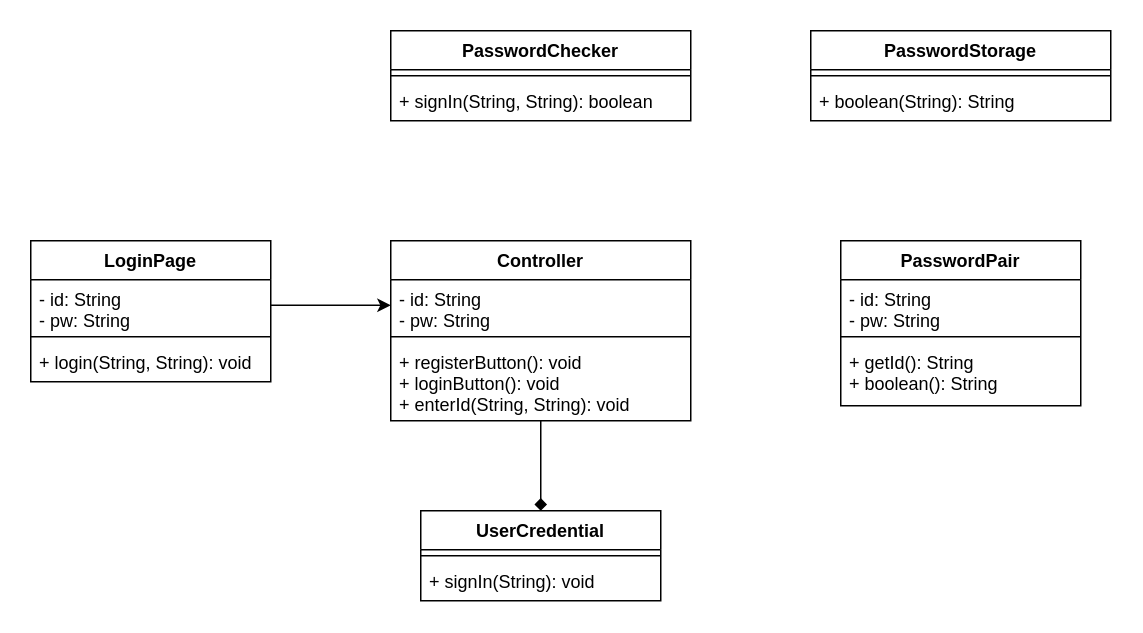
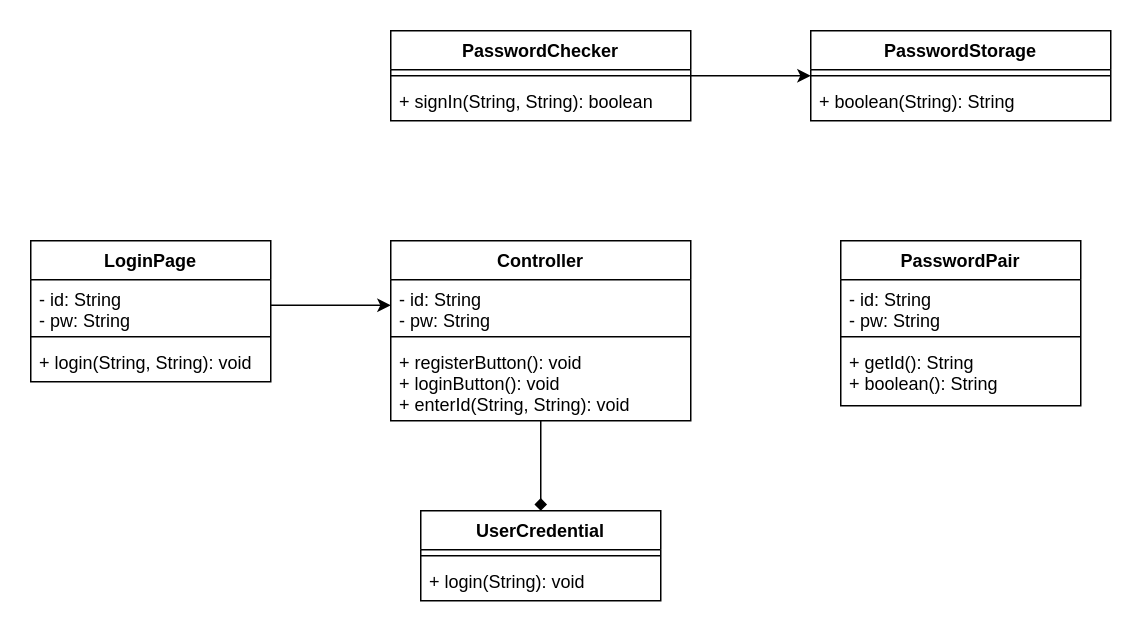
edge "PasswordChecker" -> "PasswordStorage": added
node "+ signIn(String): void": label "+ signIn(String): void" -> "+ login(String): void"
